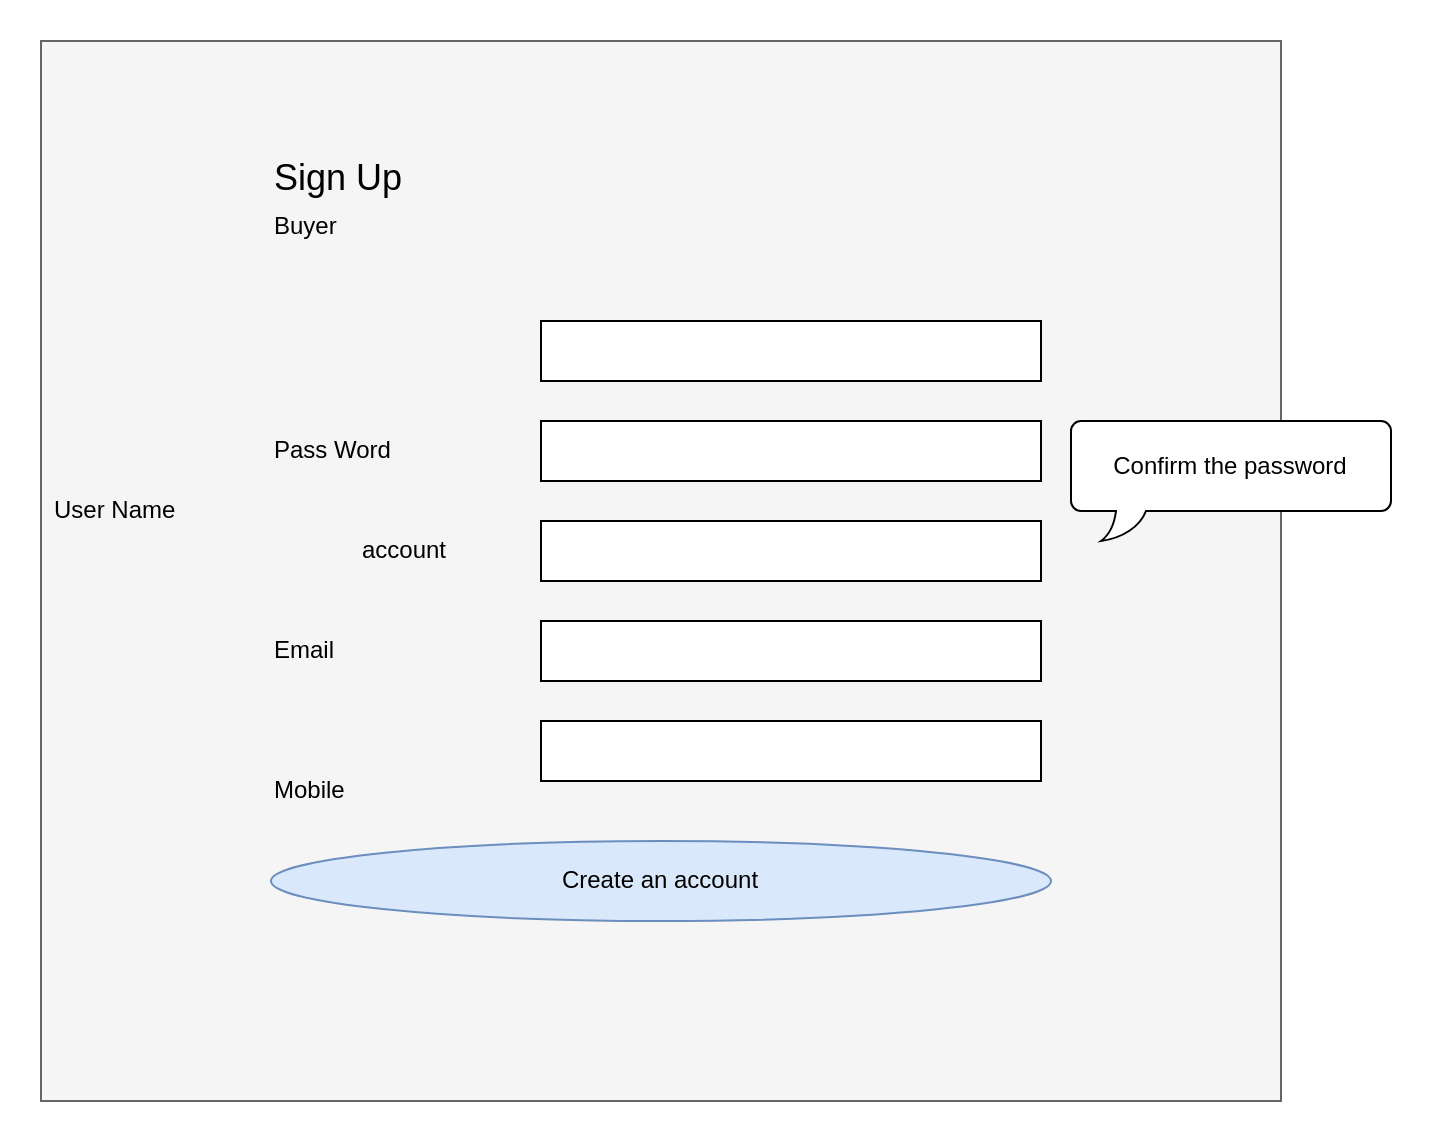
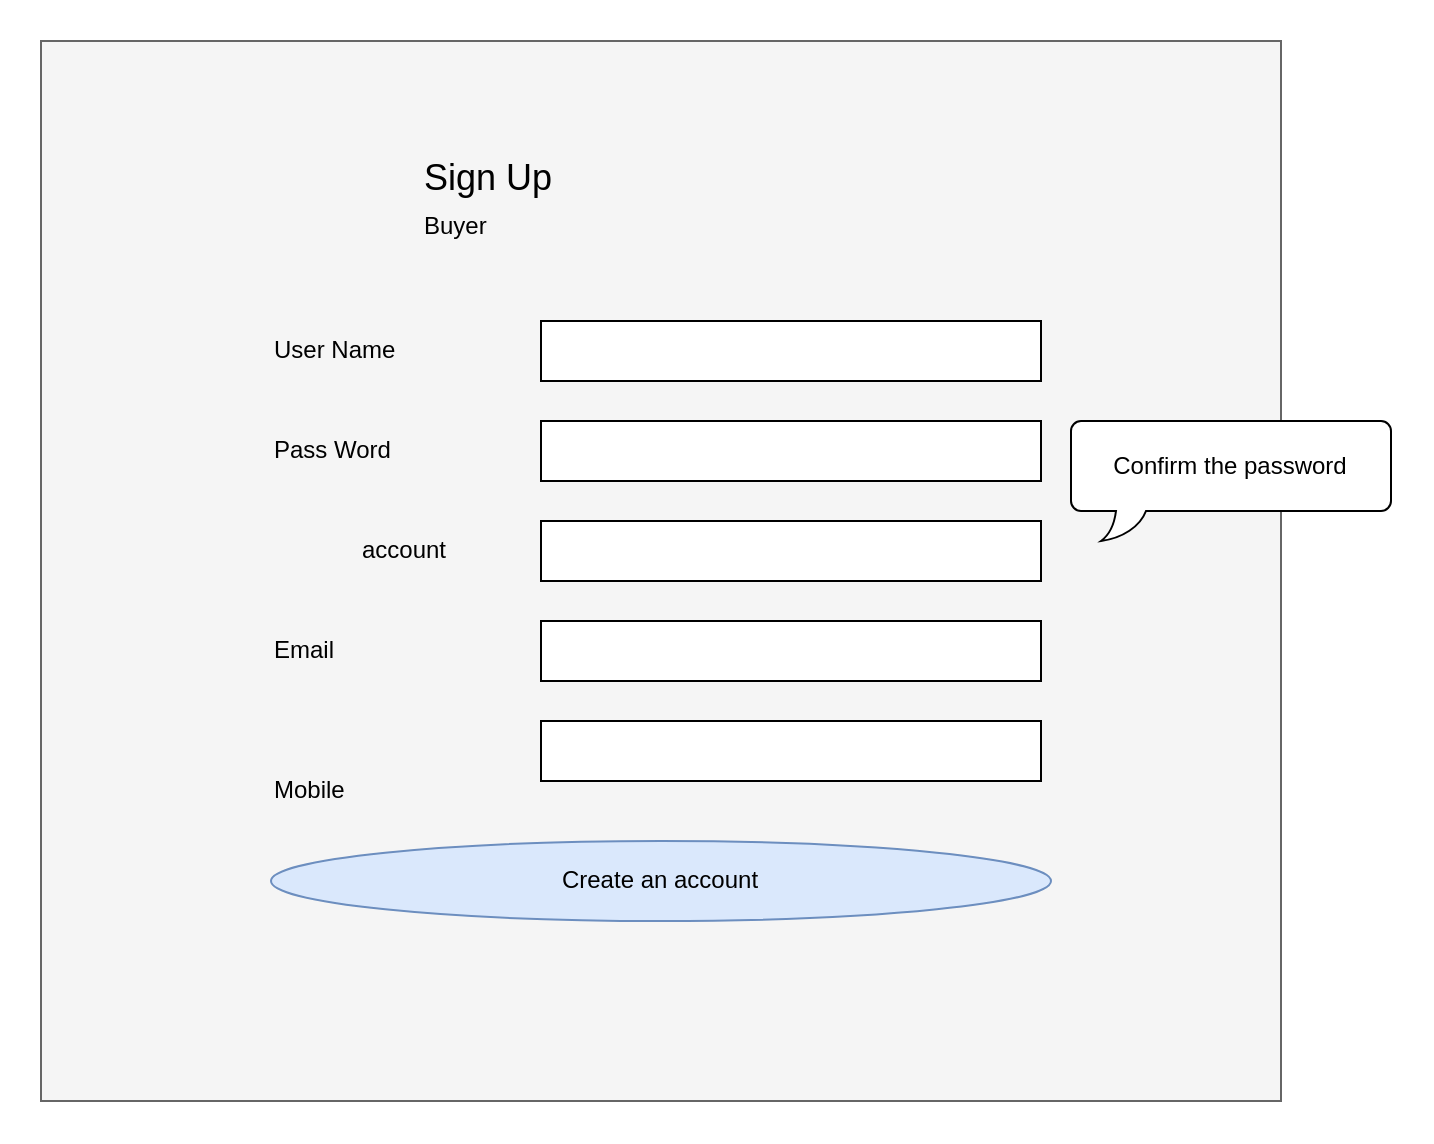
node "Sign Up Buyer": moved (391, 201) -> (541, 201)
node "User Name": moved (141, 511) -> (361, 351)
